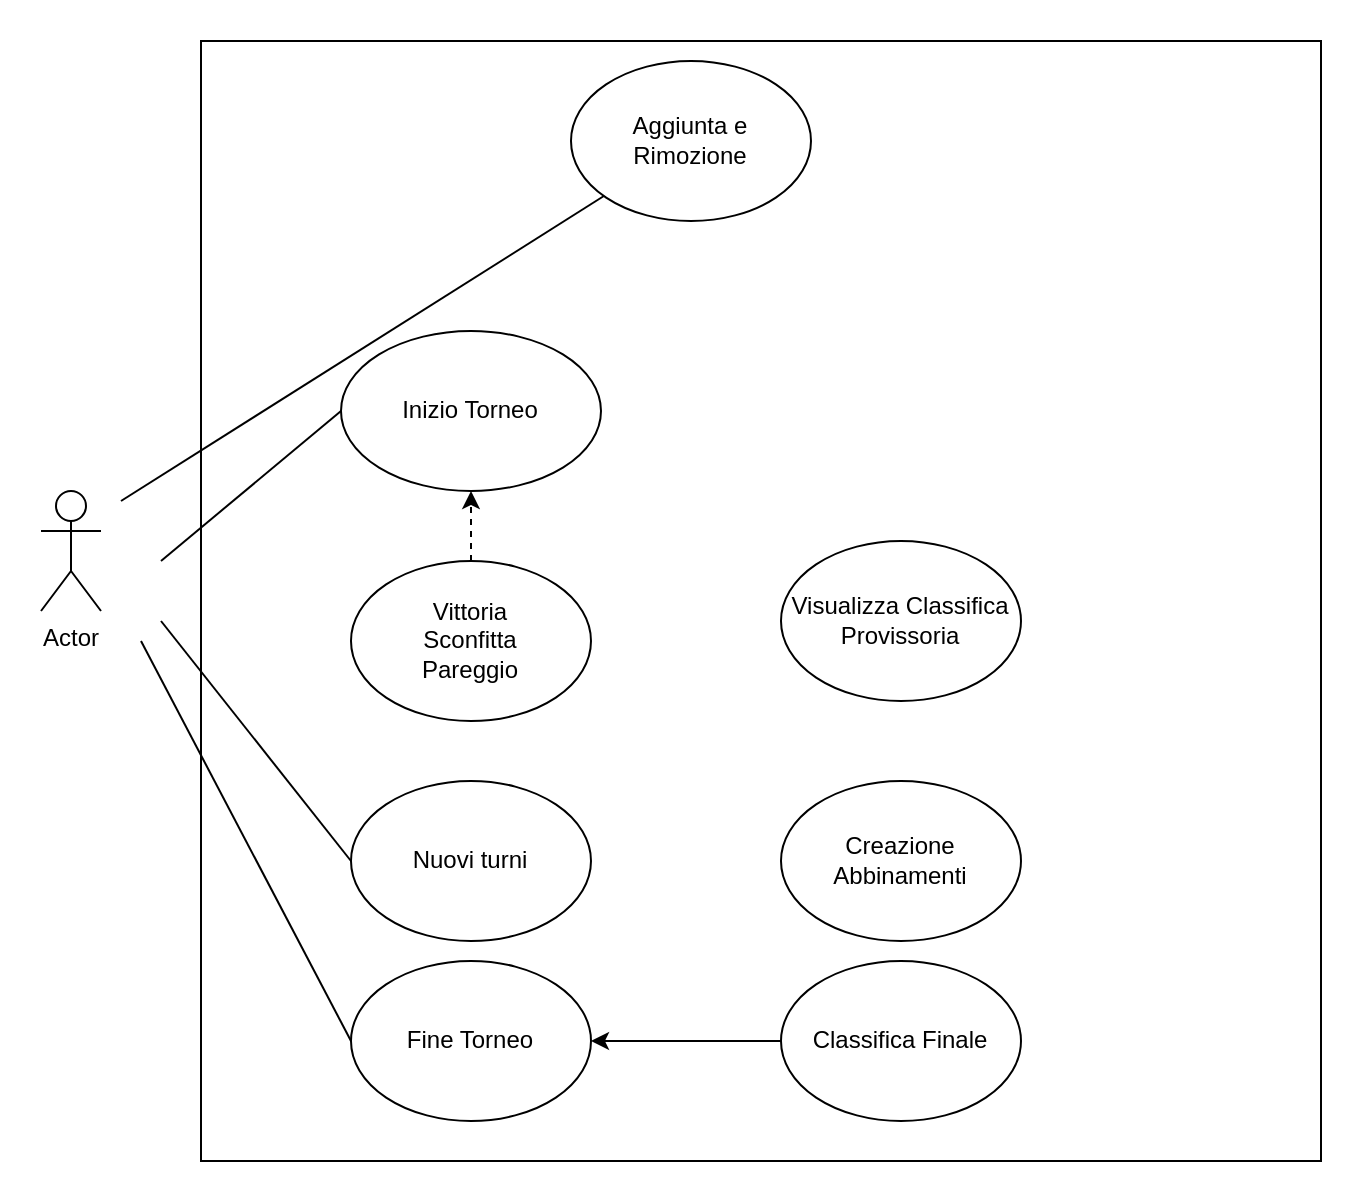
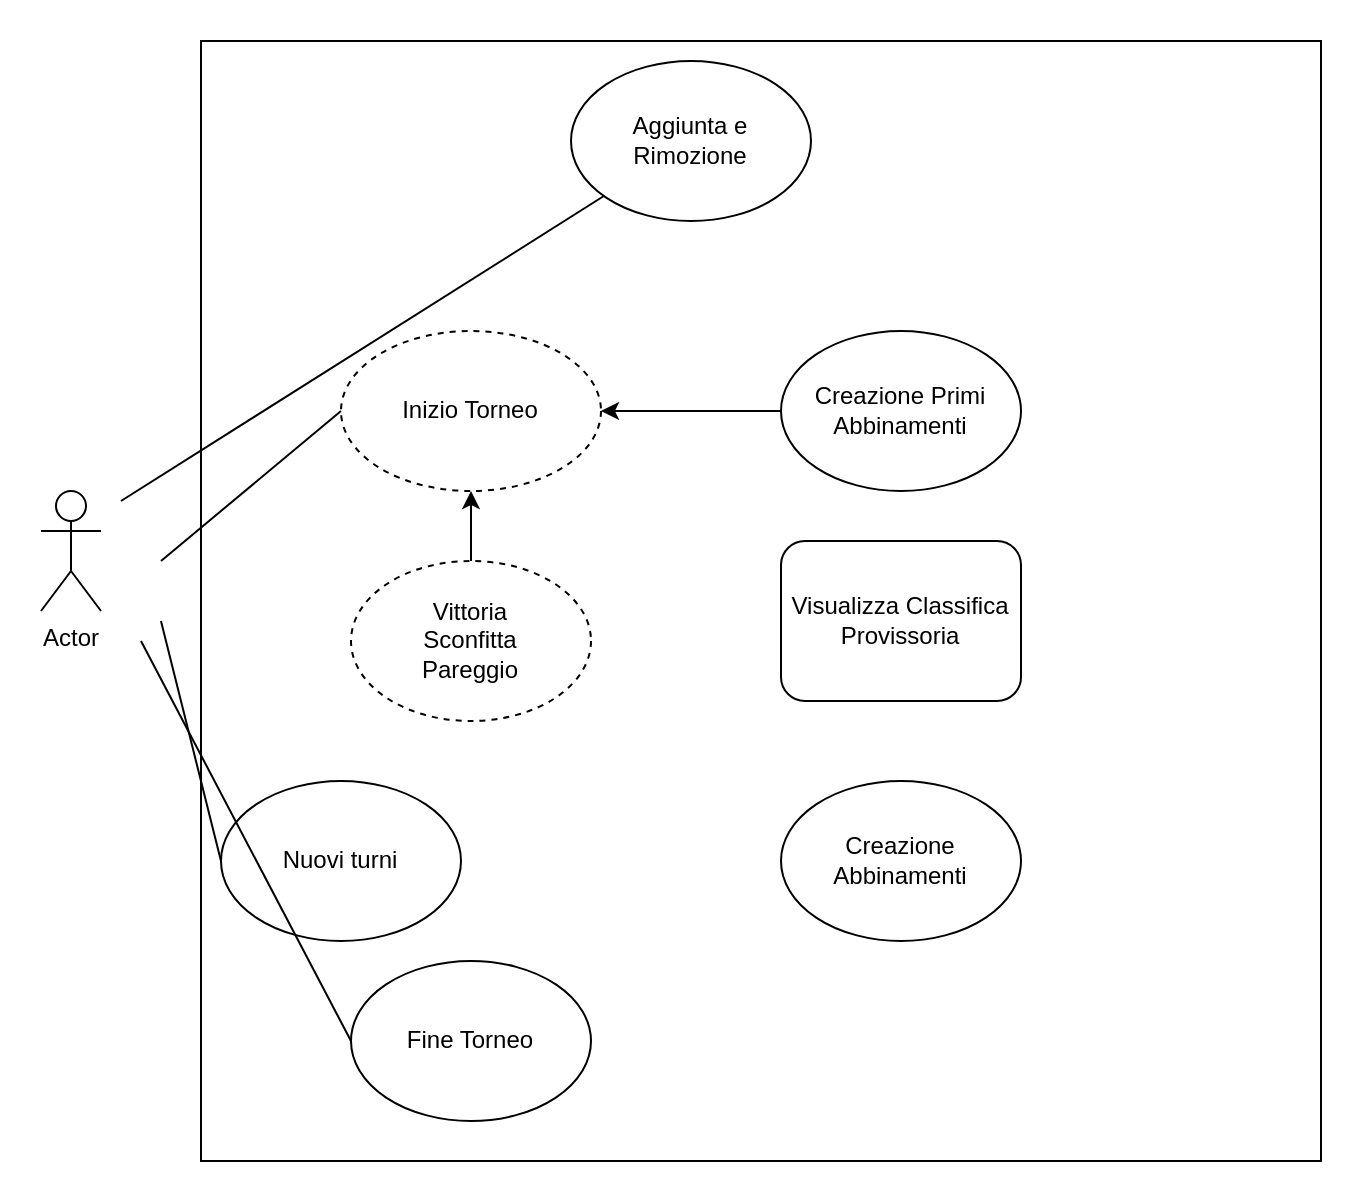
node "Inizio Torneo": style solid -> dashed
edge "Creazione Primi Abbinamenti" -> "Inizio Torneo": added
node "Creazione Primi Abbinamenti": added
edge "Vittoria Sconfitta Pareggio" -> "Inizio Torneo": style dashed -> solid
node "Visualizza Classifica Provissoria": shape ellipse -> rounded rectangle
node "Vittoria Sconfitta Pareggio": style solid -> dashed
node "Nuovi turni": moved (471, 861) -> (341, 861)
edge "Classifica Finale" -> "Fine Torneo": removed
node "Classifica Finale": removed
